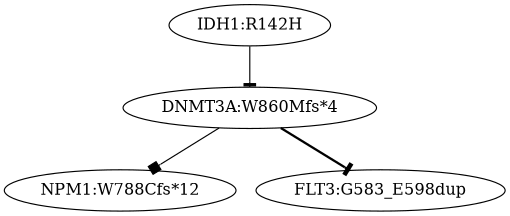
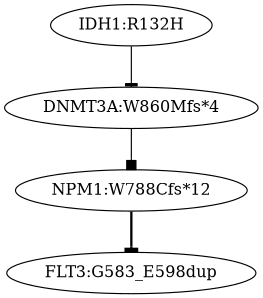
node "IDH1:R142H": label "IDH1:R142H" -> "IDH1:R132H"
edge "DNMT3A:W860Mfs*4" -> "FLT3:G583_E598dup": now "NPM1:W788Cfs*12" -> "FLT3:G583_E598dup"
